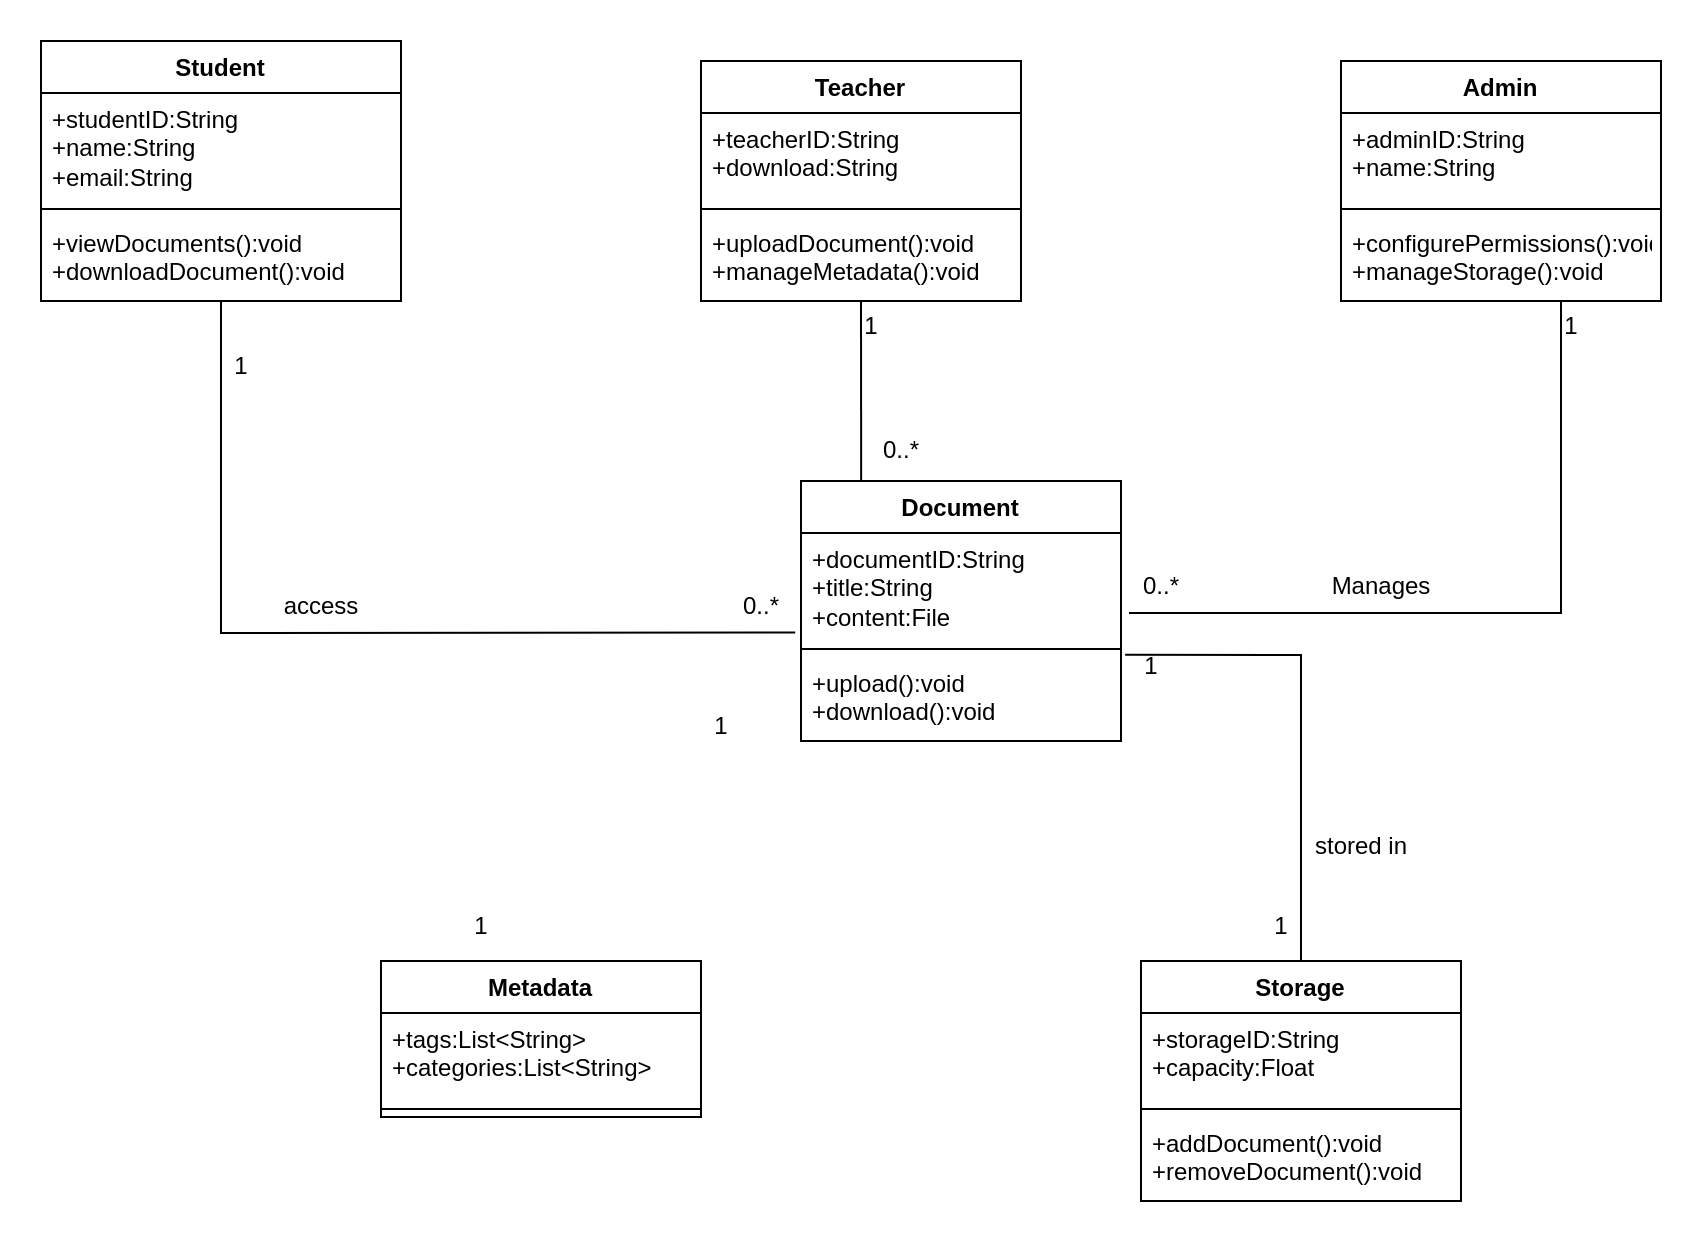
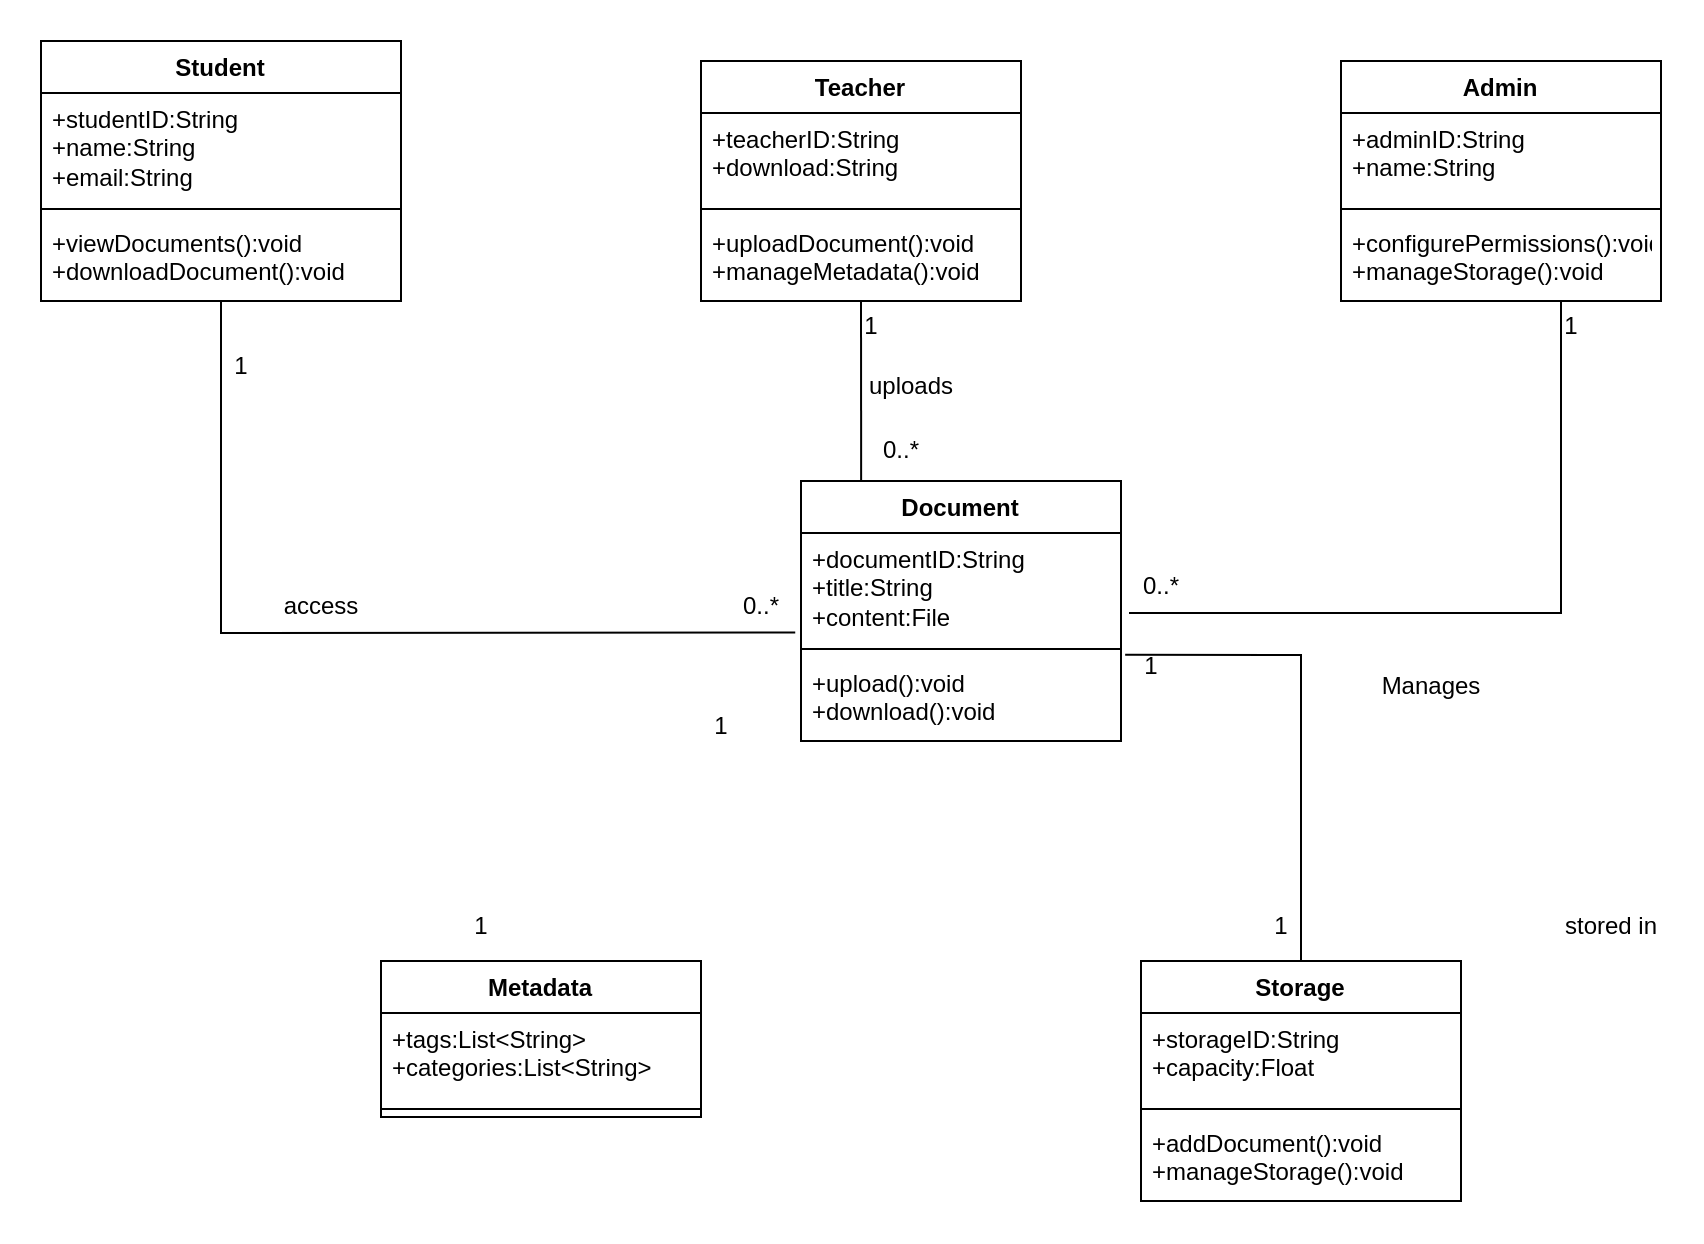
node "uploads": added
node "Manages": moved (1381, 587) -> (1431, 687)
node "stored in": moved (1361, 847) -> (1611, 927)
node "+addDocument():void +removeDocument():void": label "+addDocument():void +removeDocument():void" -> "+addDocument():void +manageStorage():void"
